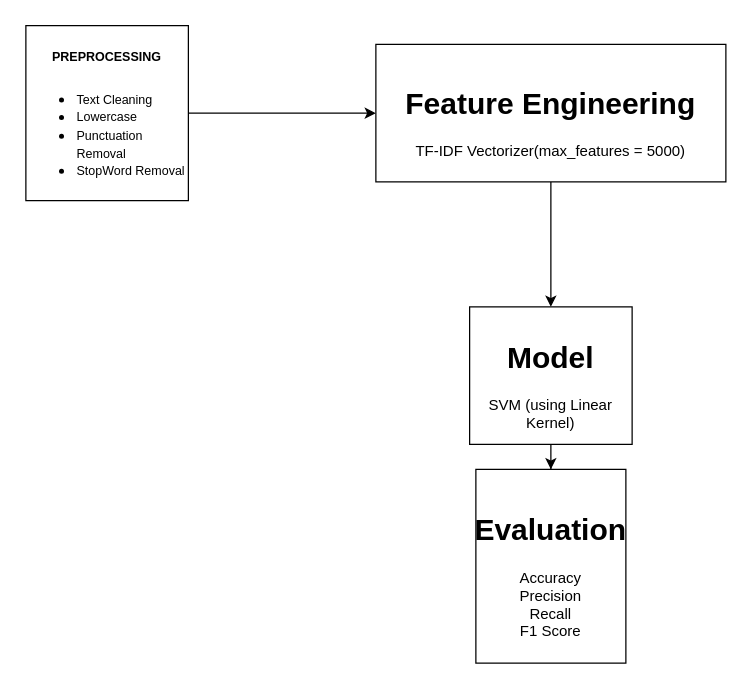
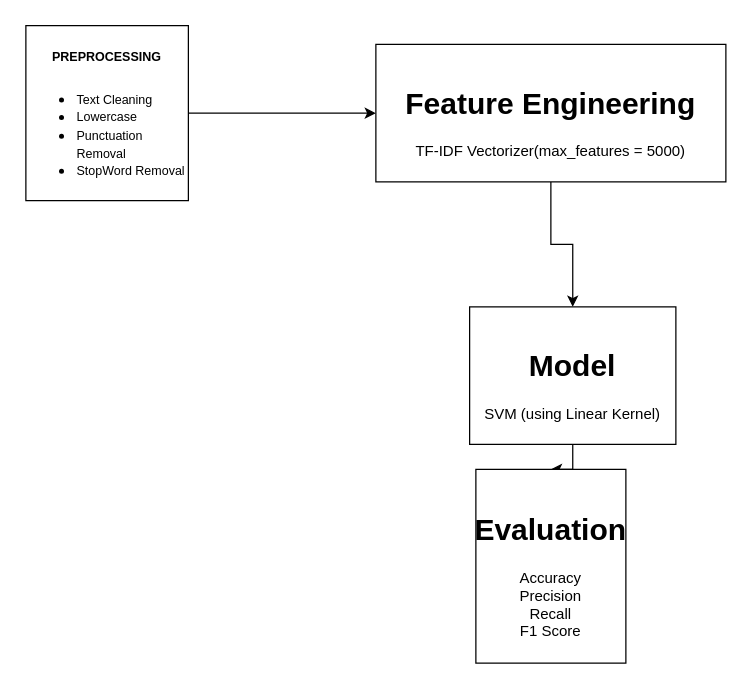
node "Model SVM (using Linear Kernel)": size 163x138 -> 206x138
